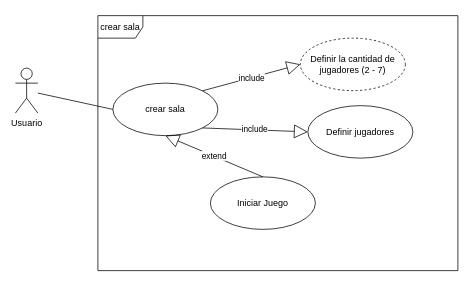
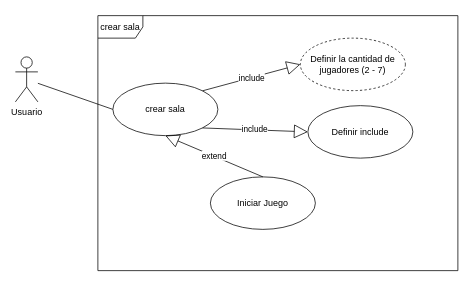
node "Usuario": moved (27, 90) -> (27, 79)
node "Definir jugadores": label "Definir jugadores" -> "Definir include"
